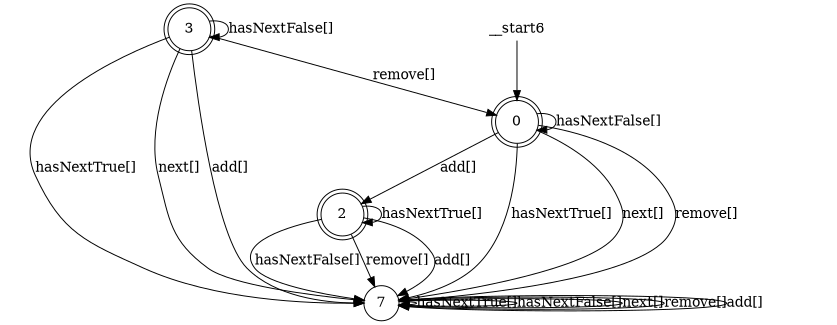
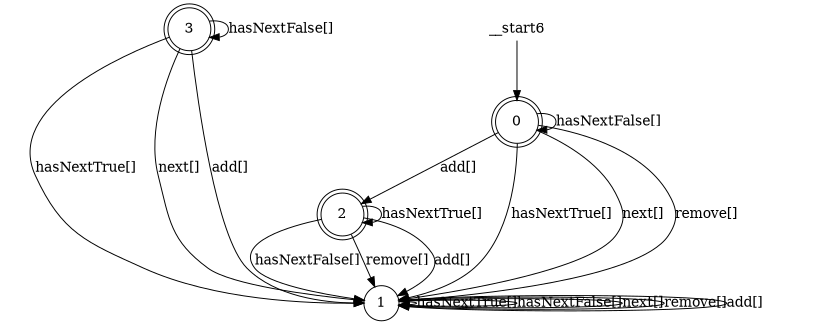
edge "3" -> "0": removed, label "remove[]"
node "7": label "7" -> "1"
